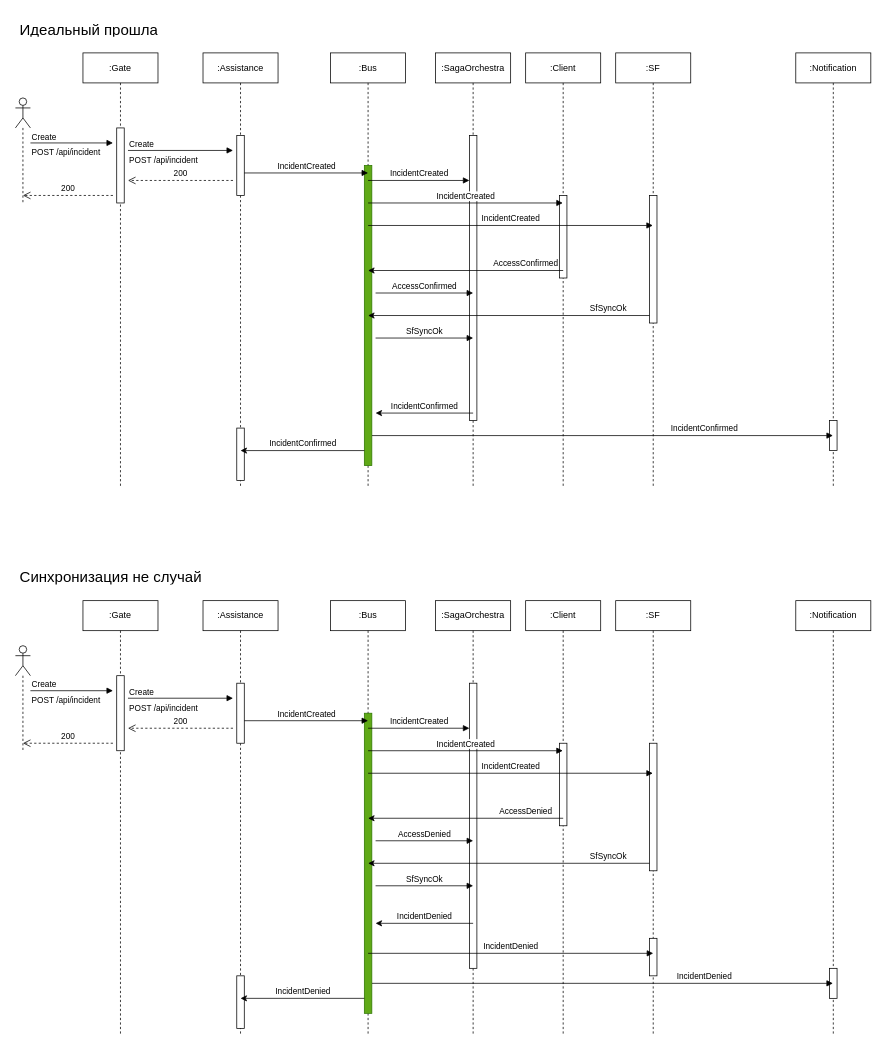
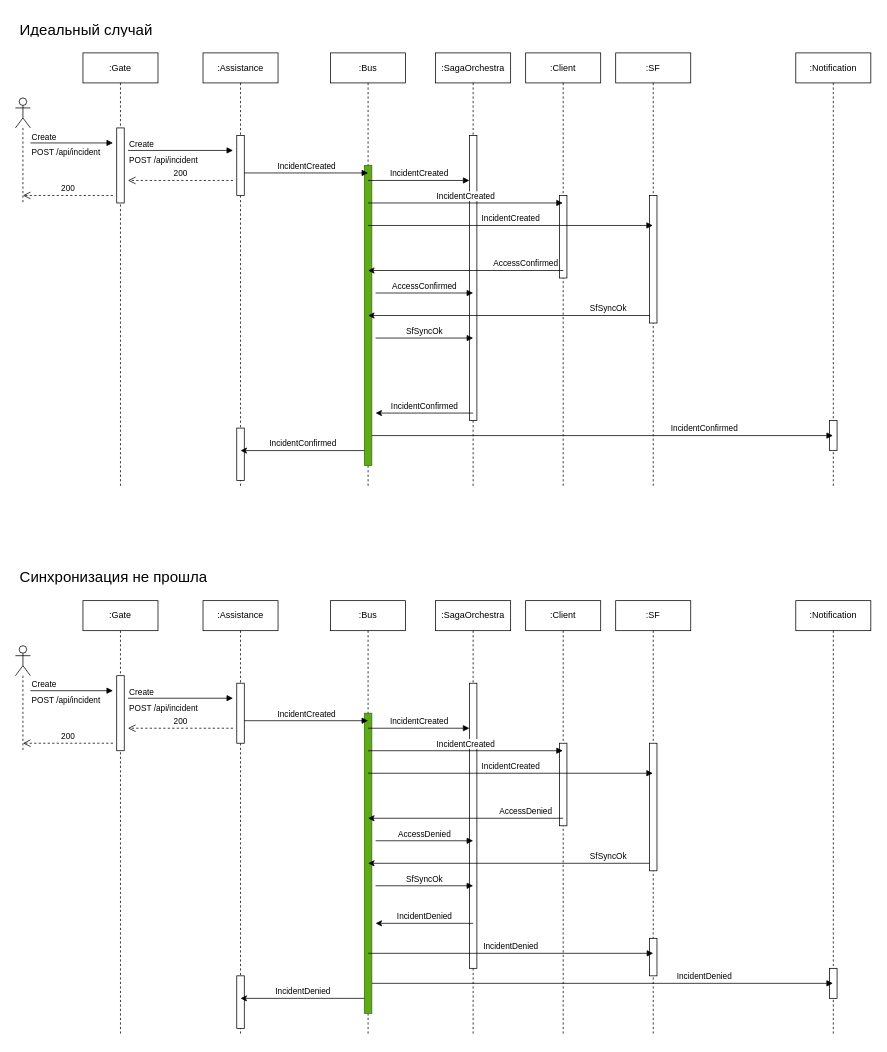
node "Идеальный прошла": label "Идеальный прошла" -> "Идеальный случай"
node "Синхронизация не случай": label "Синхронизация не случай" -> "Синхронизация не прошла"
